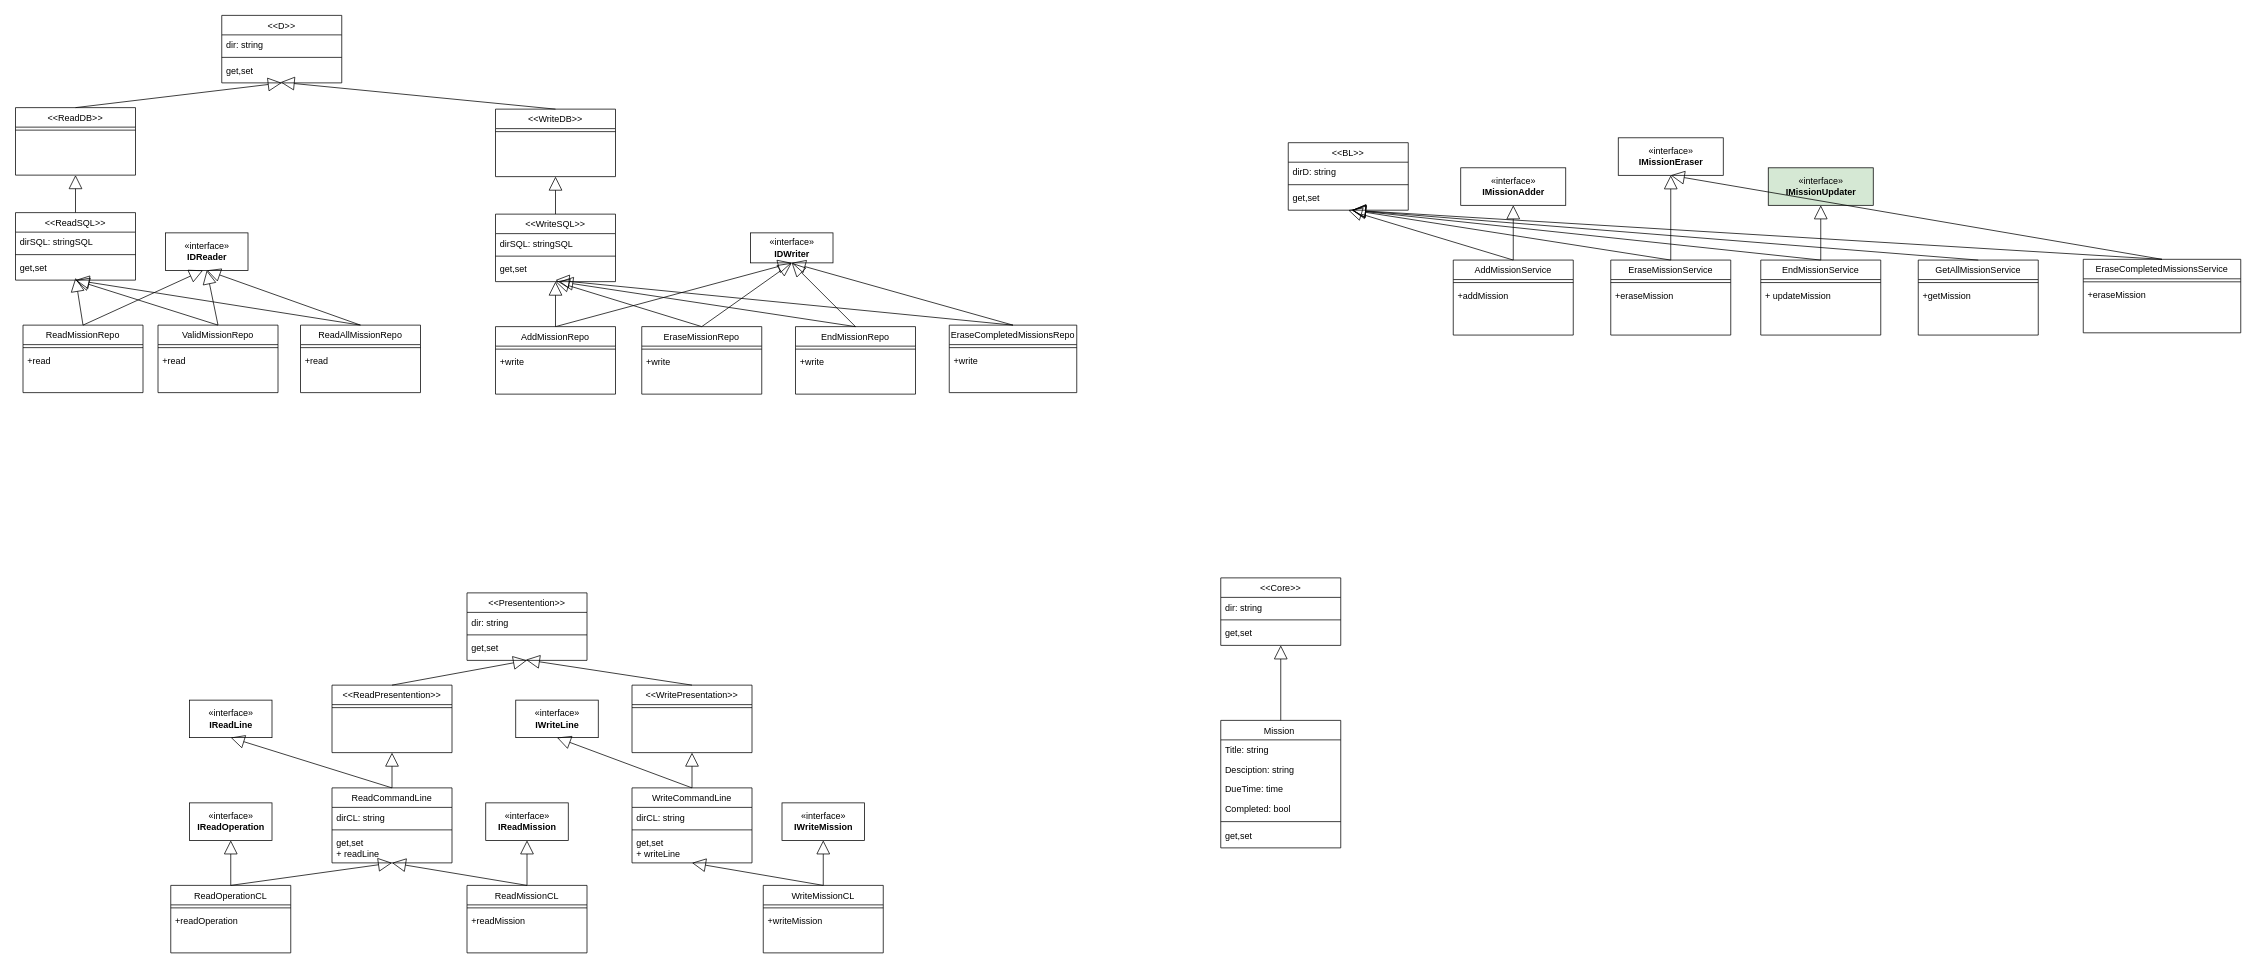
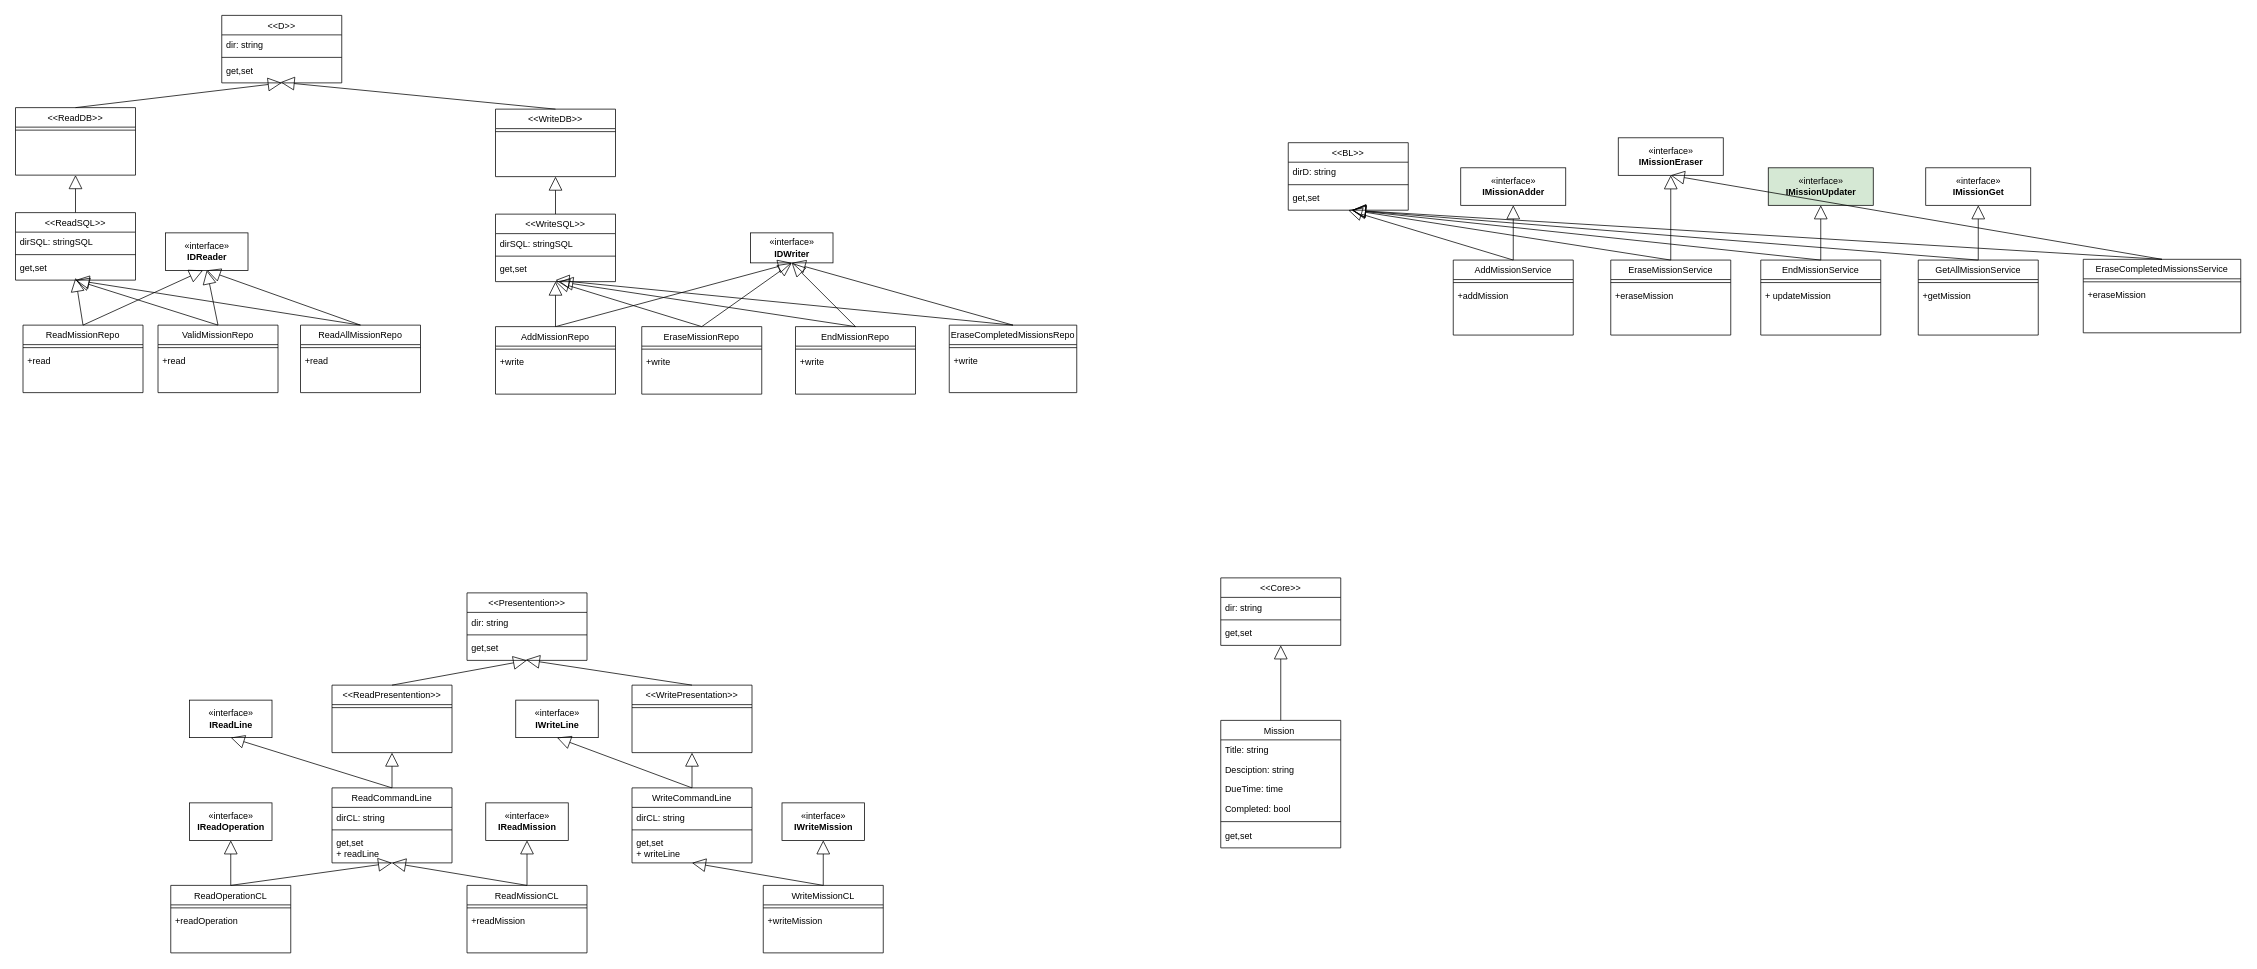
node "«interface» IMissionGet": added
edge "GetAllMissionService" -> "«interface» IMissionGet": added
